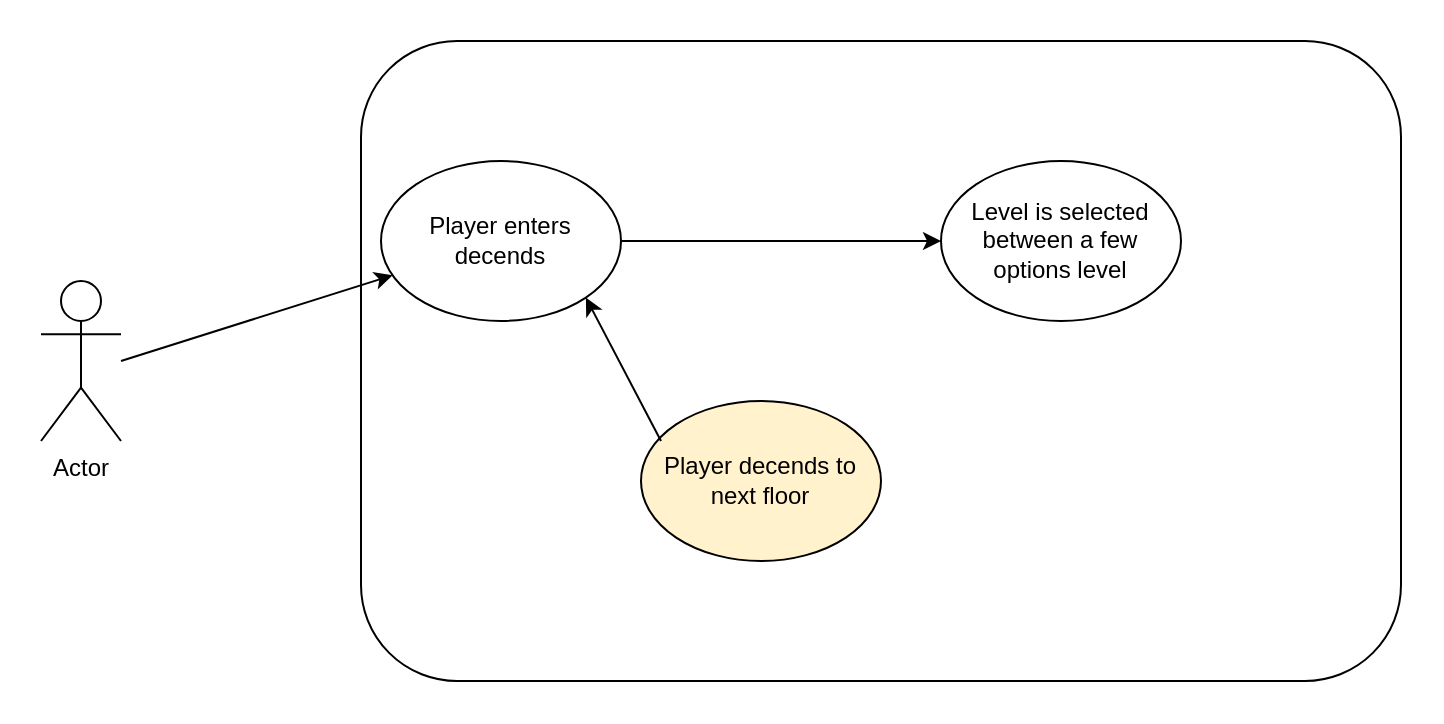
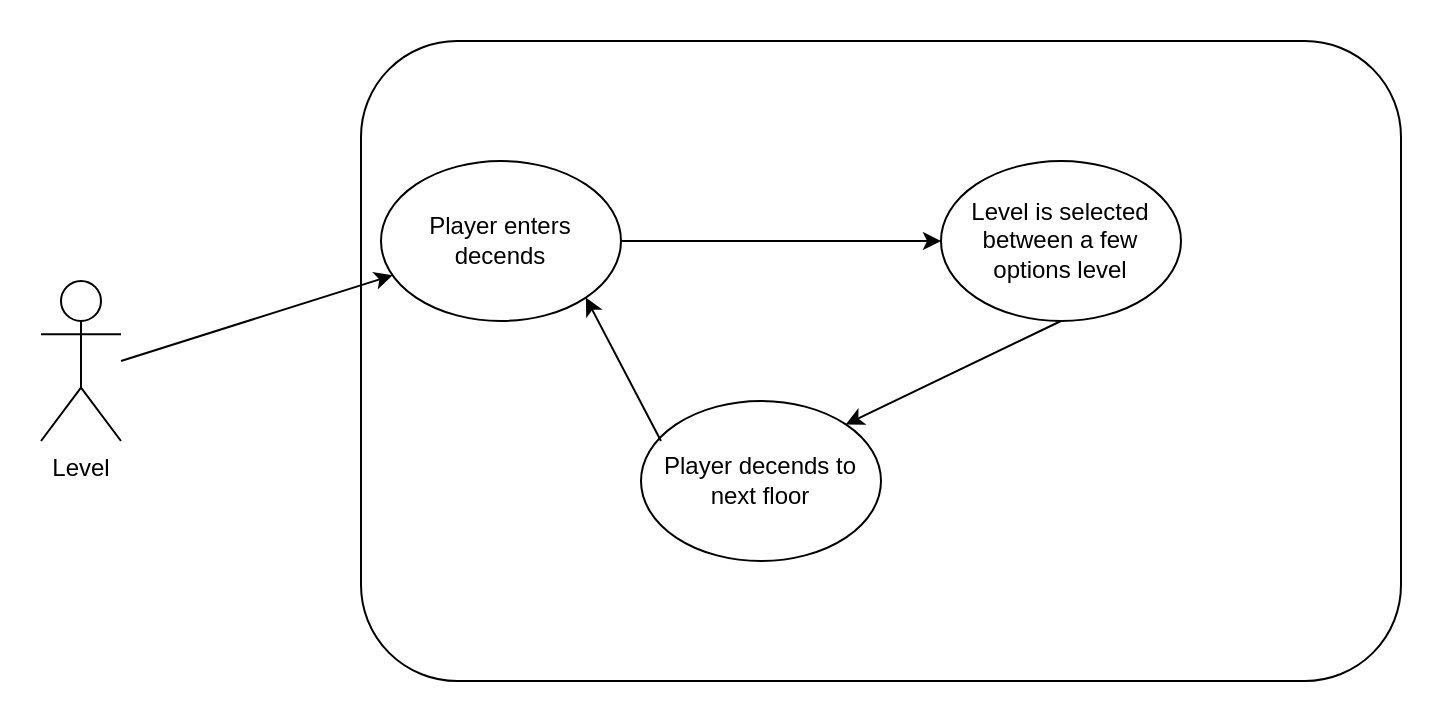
edge "Level is selected between a few options level" -> "Player decends to next floor": added
node "Actor": label "Actor" -> "Level"
node "Player decends to next floor": fillcolor #fff2cc -> #ffffff
